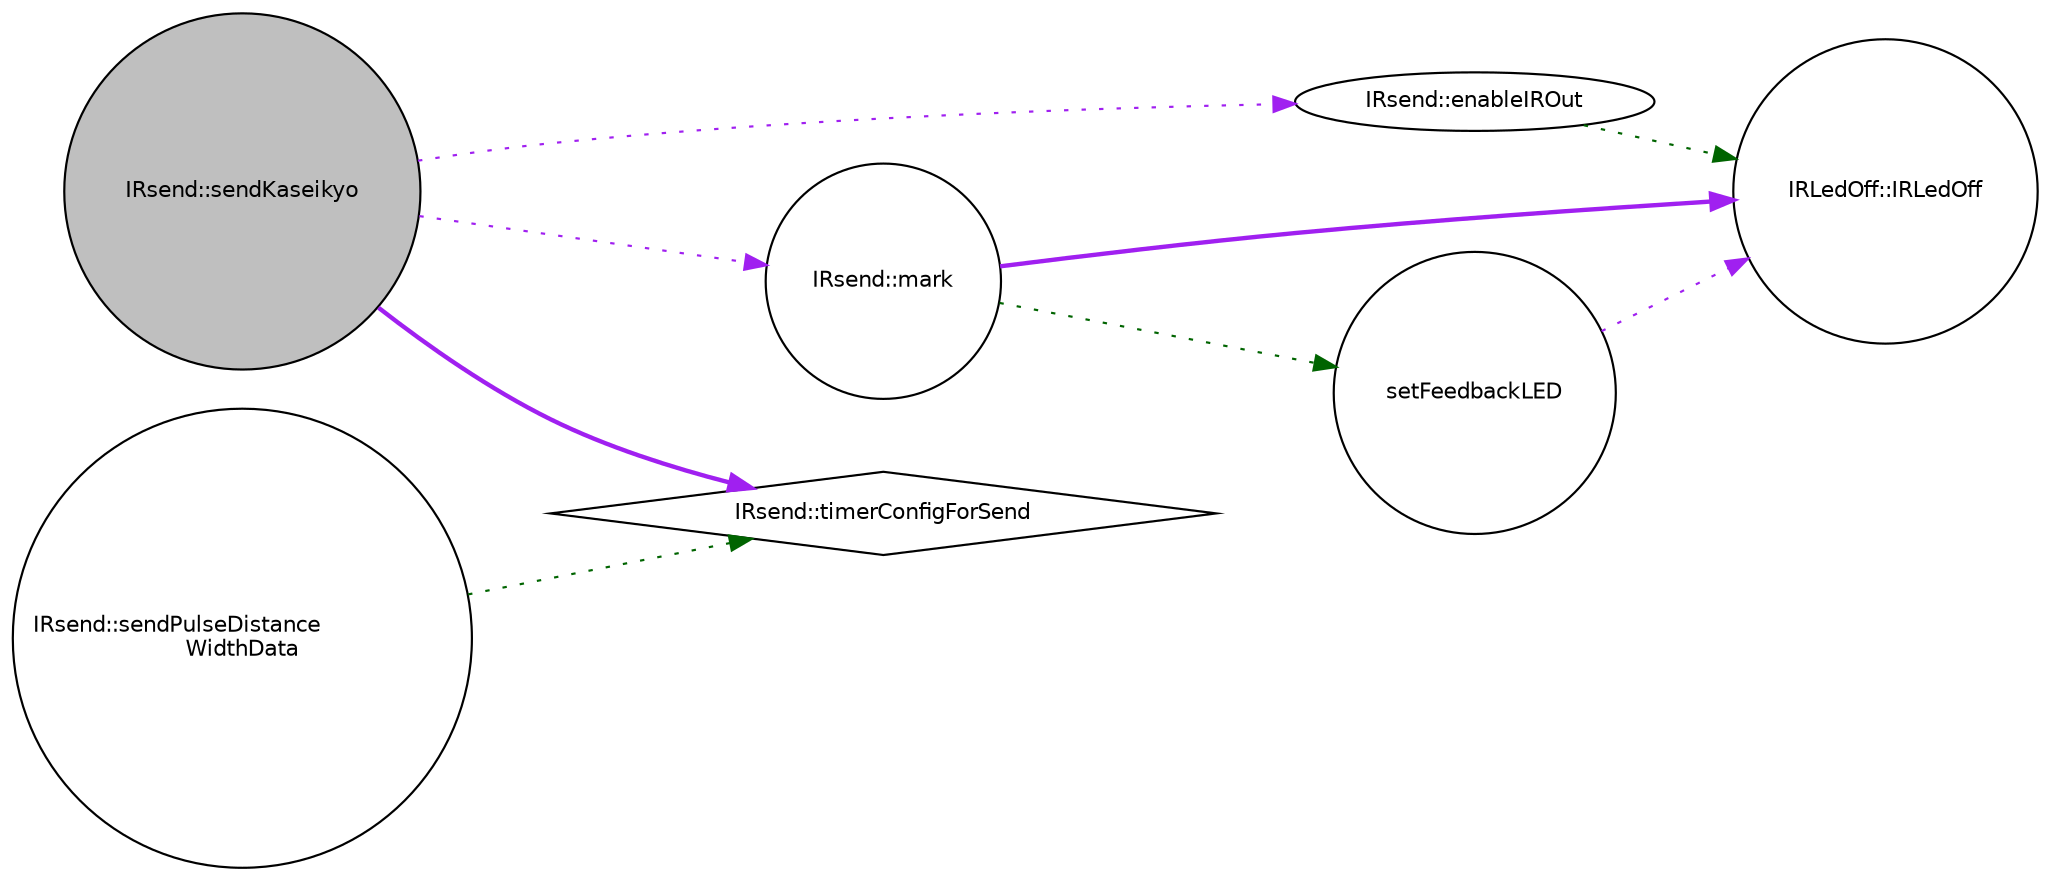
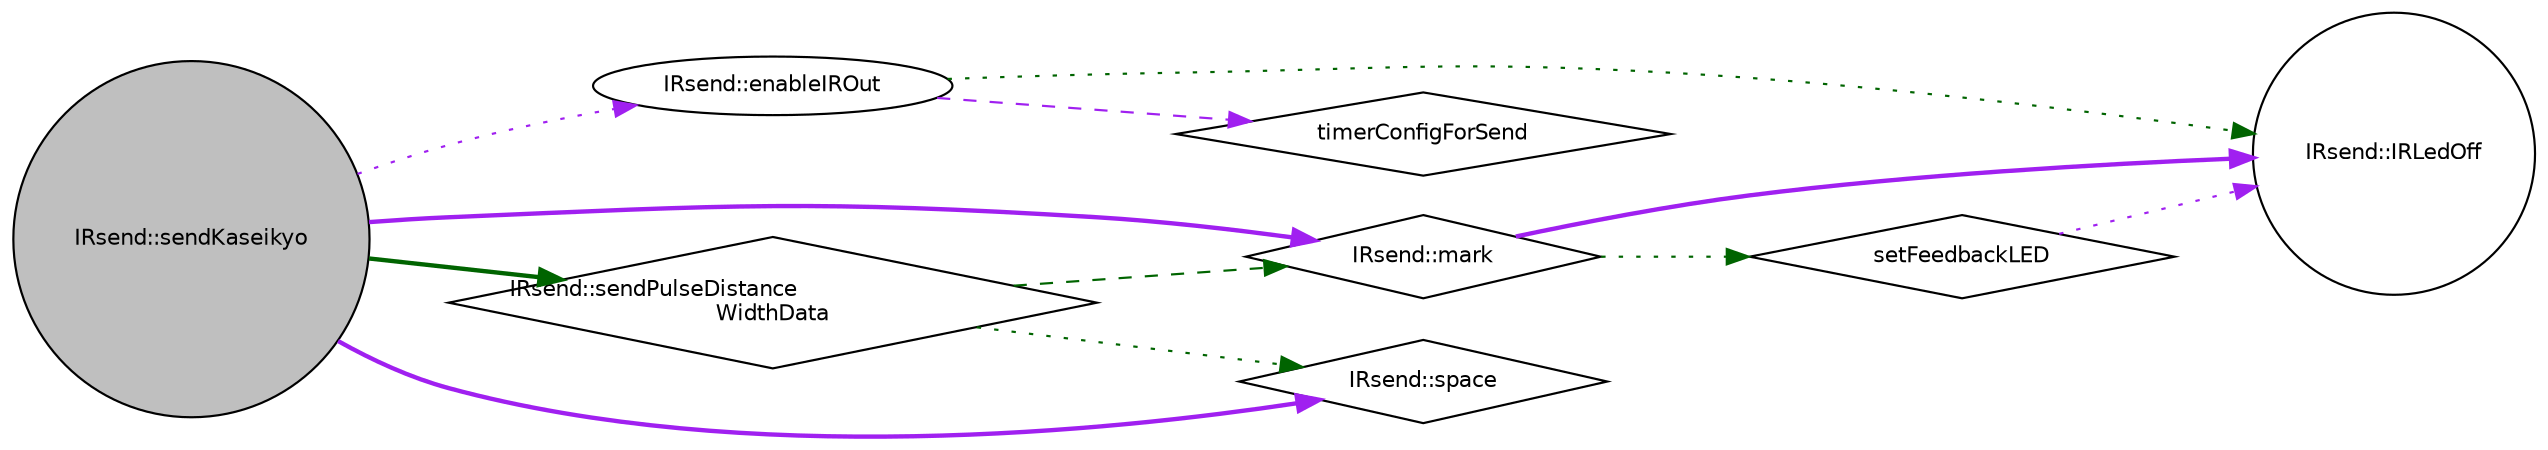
node "timerConfigForSend": added
node "IRLedOff::IRLedOff": label "IRLedOff::IRLedOff" -> "IRsend::IRLedOff"
edge "IRsend::sendKaseikyo" -> "IRsend::mark": style dotted -> bold
edge "IRsend::sendKaseikyo" -> "IRsend::sendPulseDistance WidthData": added
edge "IRsend::sendPulseDistance WidthData" -> "IRsend::mark": added
node "IRsend::mark": shape circle -> diamond
node "setFeedbackLED": shape circle -> diamond
node "IRsend::timerConfigForSend": label "IRsend::timerConfigForSend" -> "IRsend::space"
node "IRsend::sendPulseDistance WidthData": shape circle -> diamond
